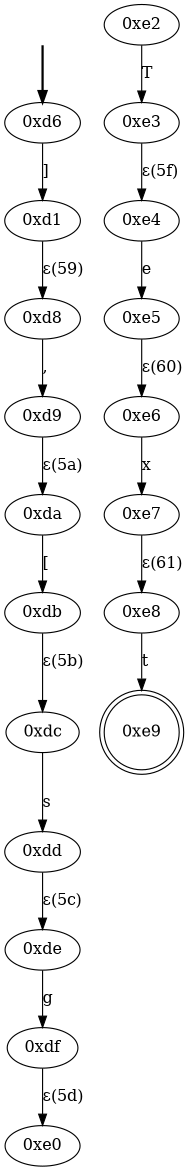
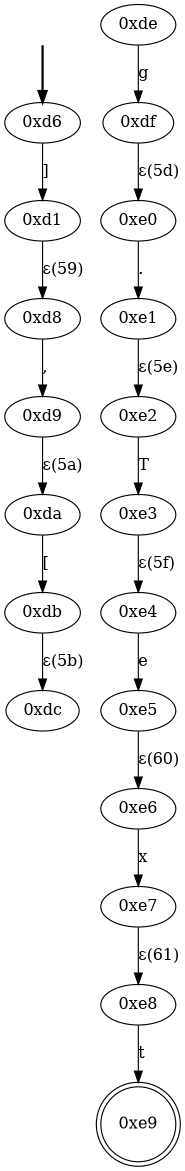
node "0xe1": added
node "0xdd": removed
